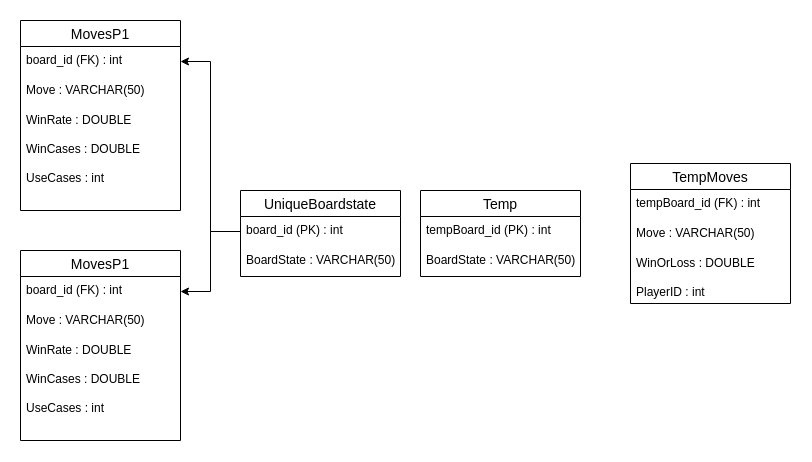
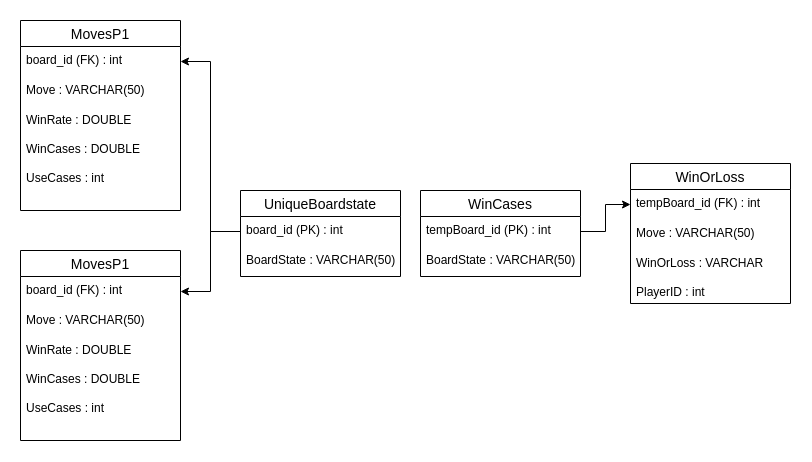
node "TempMoves": label "TempMoves" -> "WinOrLoss"
node "Temp": label "Temp" -> "WinCases"
edge "tempBoard_id (PK) : int" -> "tempBoard_id (FK) : int": added
node "WinOrLoss : DOUBLE PlayerID : int": label "WinOrLoss : DOUBLE PlayerID : int" -> "WinOrLoss : VARCHAR PlayerID : int"
